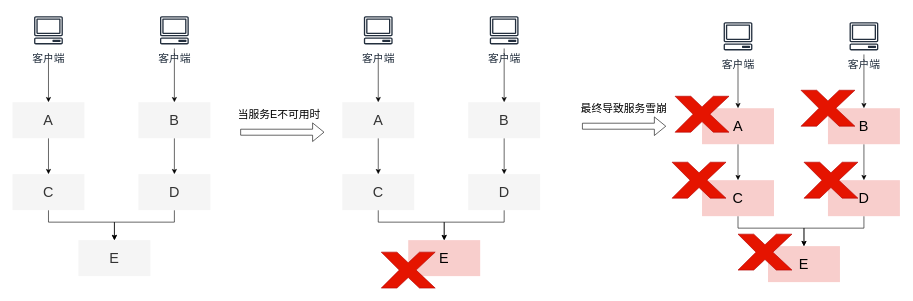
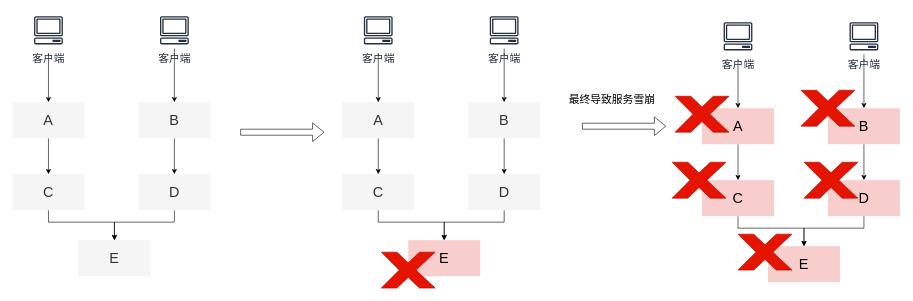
node "最终导致服务雪崩": moved (624, 108) -> (612, 99)
node "当服务E不可用时": removed
